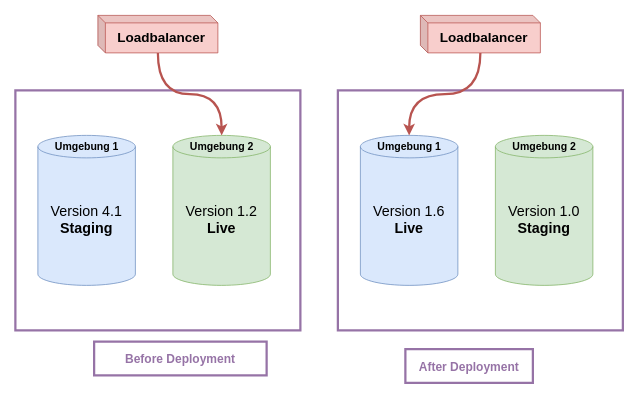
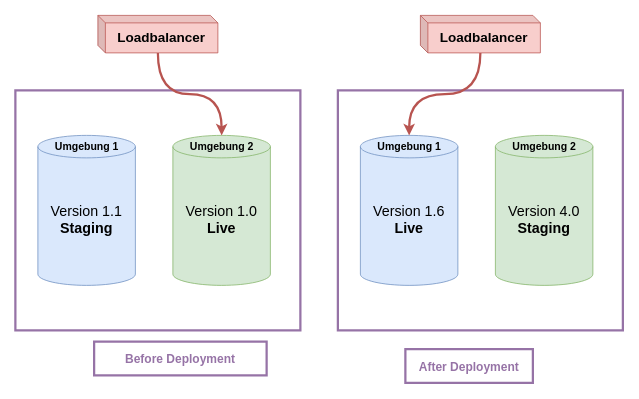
node "Version 4.1 Staging": label "Version 4.1 Staging" -> "Version 1.1 Staging"
node "Version 1.2 Live": label "Version 1.2 Live" -> "Version 1.0 Live"
node "Version 1.0 Staging": label "Version 1.0 Staging" -> "Version 4.0 Staging"
